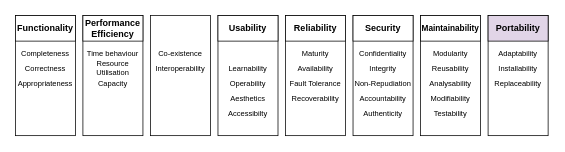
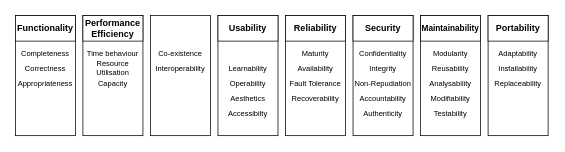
node "Portability": fillcolor #e1d5e7 -> #ffffff
